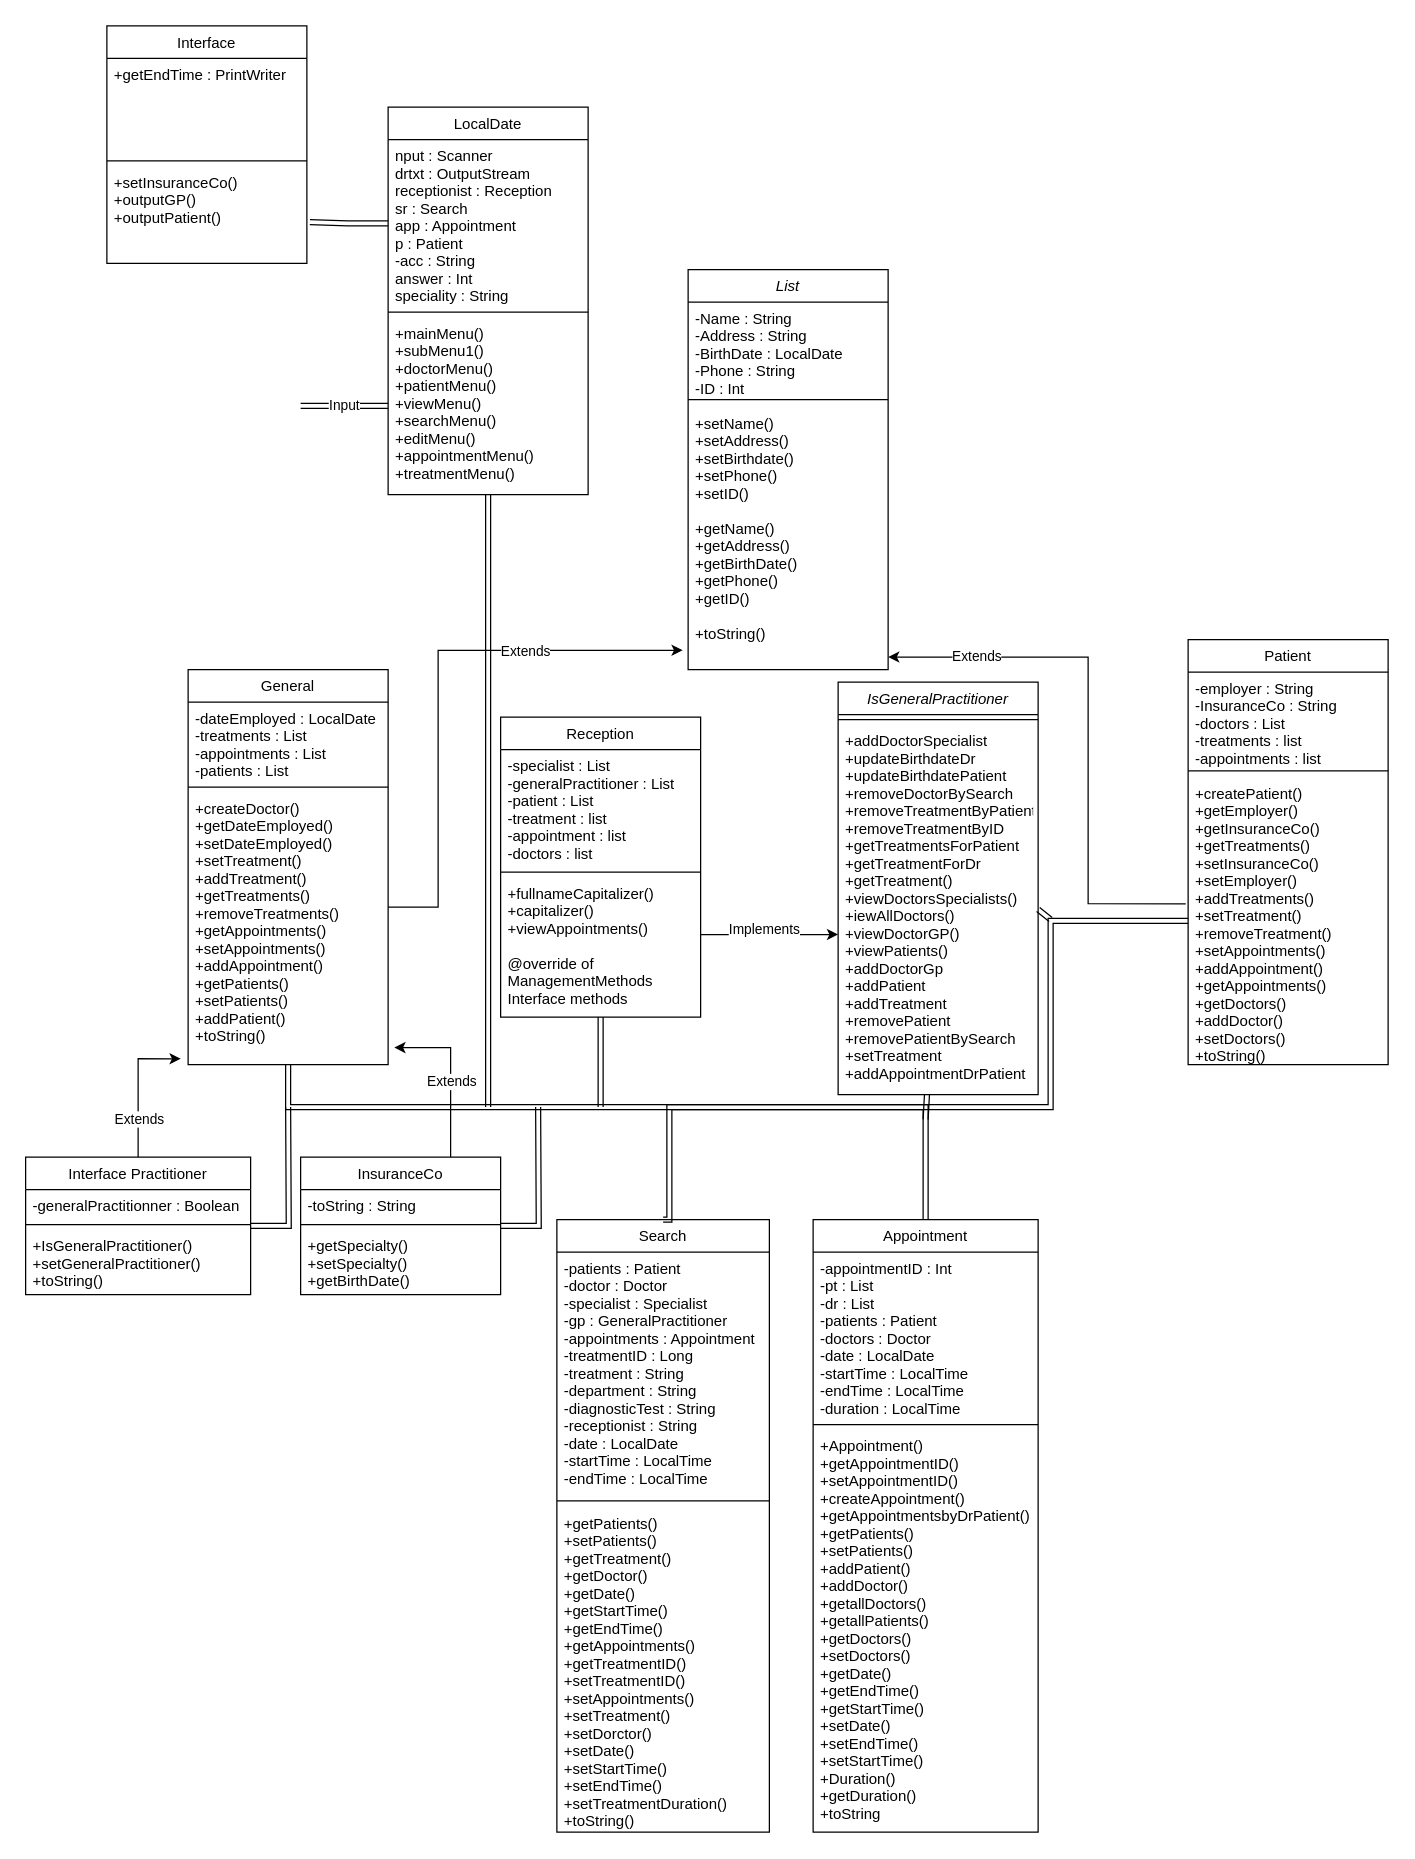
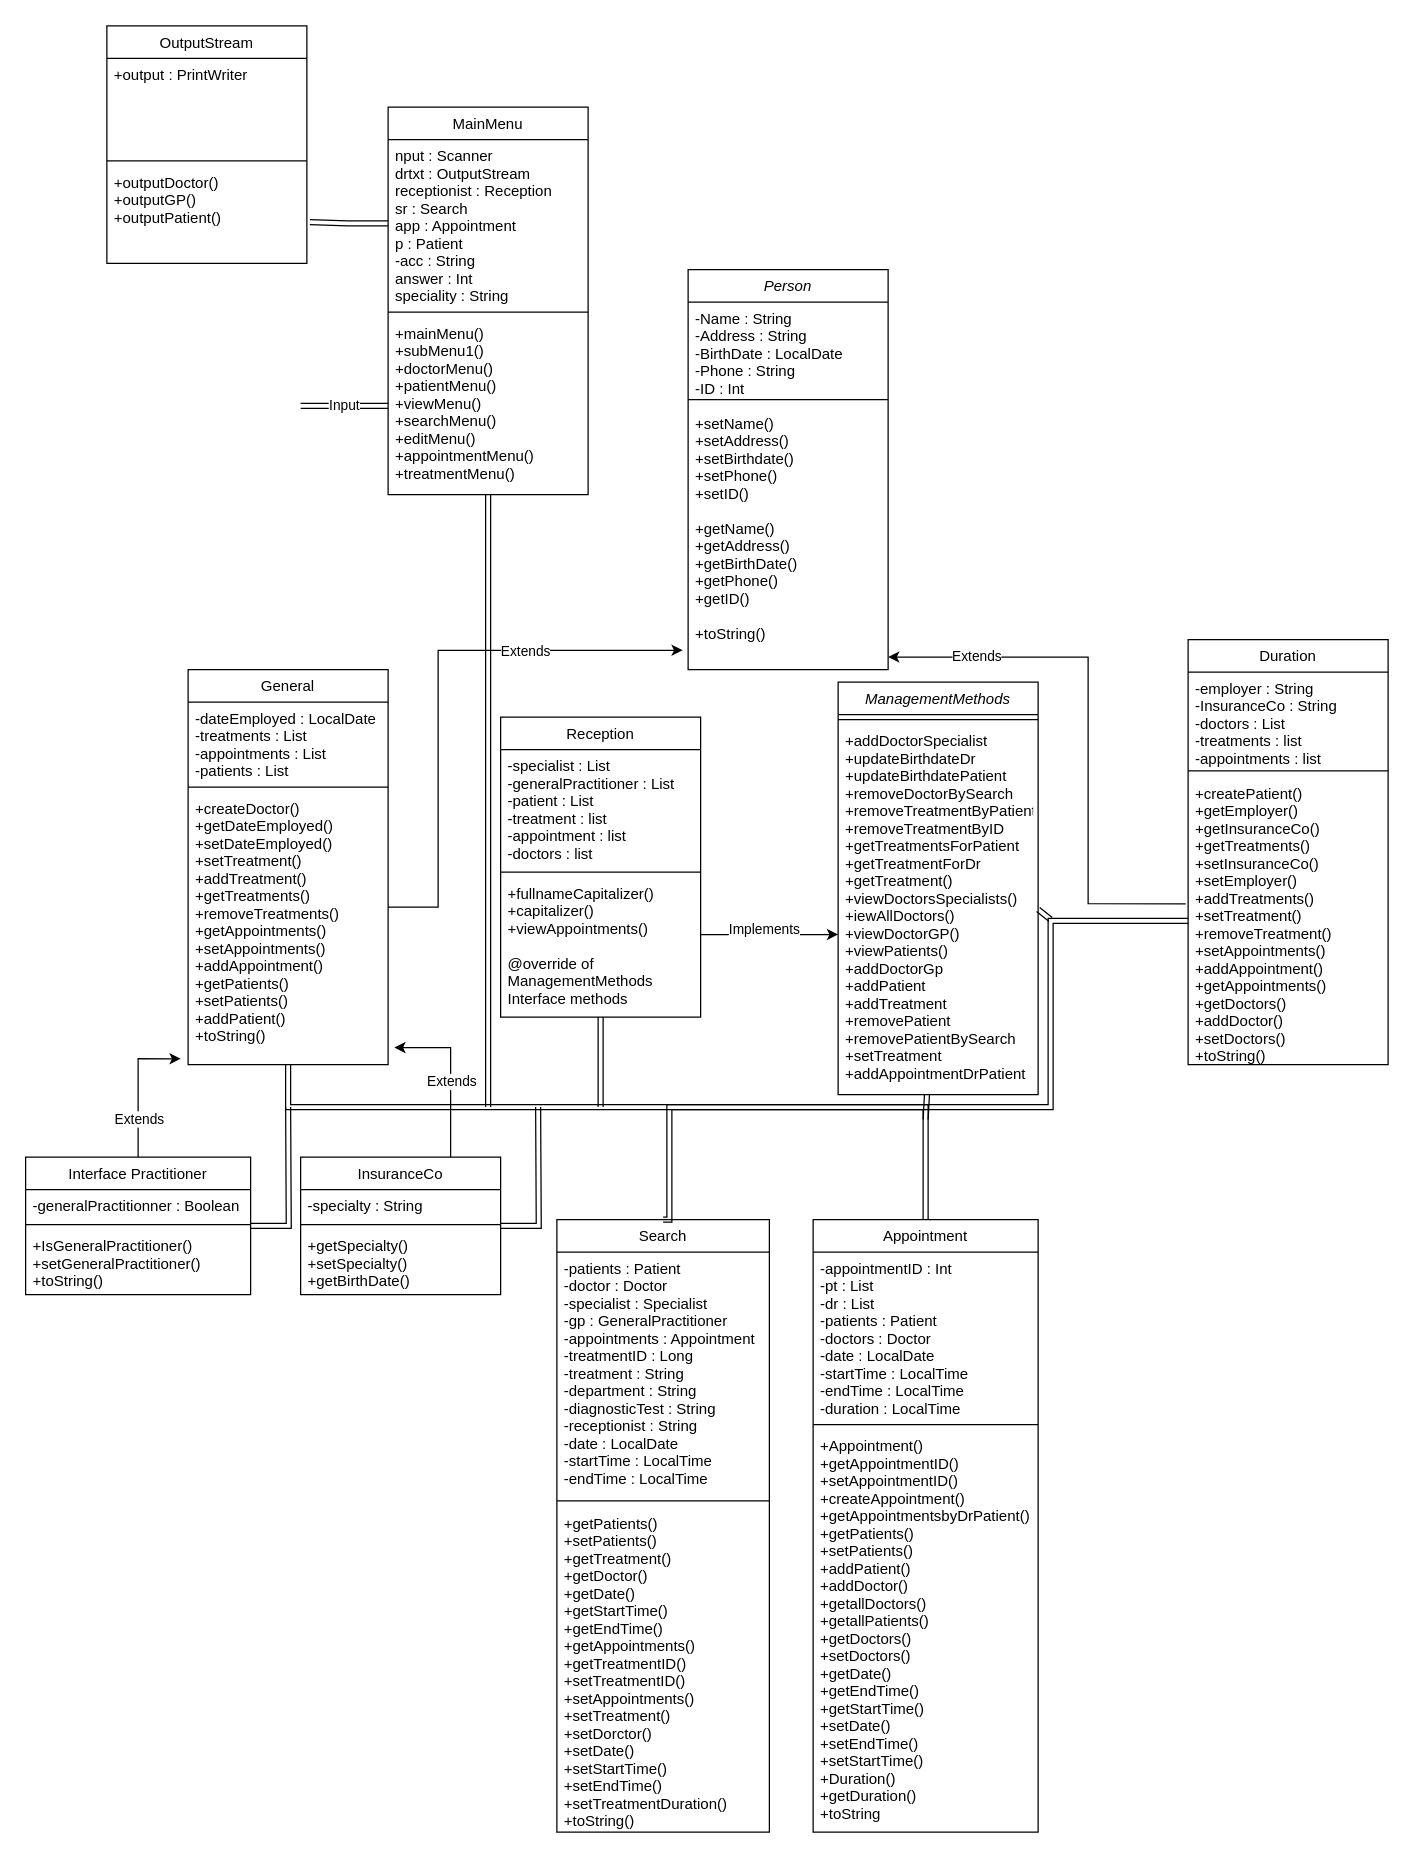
node "Interface": label "Interface" -> "OutputStream"
node "+getEndTime : PrintWriter": label "+getEndTime : PrintWriter" -> "+output : PrintWriter"
node "LocalDate": label "LocalDate" -> "MainMenu"
node "+setInsuranceCo() +outputGP() +outputPatient()": label "+setInsuranceCo() +outputGP() +outputPatient()" -> "+outputDoctor() +outputGP() +outputPatient()"
node "List": label "List" -> "Person"
node "Patient": label "Patient" -> "Duration"
node "IsGeneralPractitioner": label "IsGeneralPractitioner" -> "ManagementMethods"
node "-toString : String": label "-toString : String" -> "-specialty : String"
